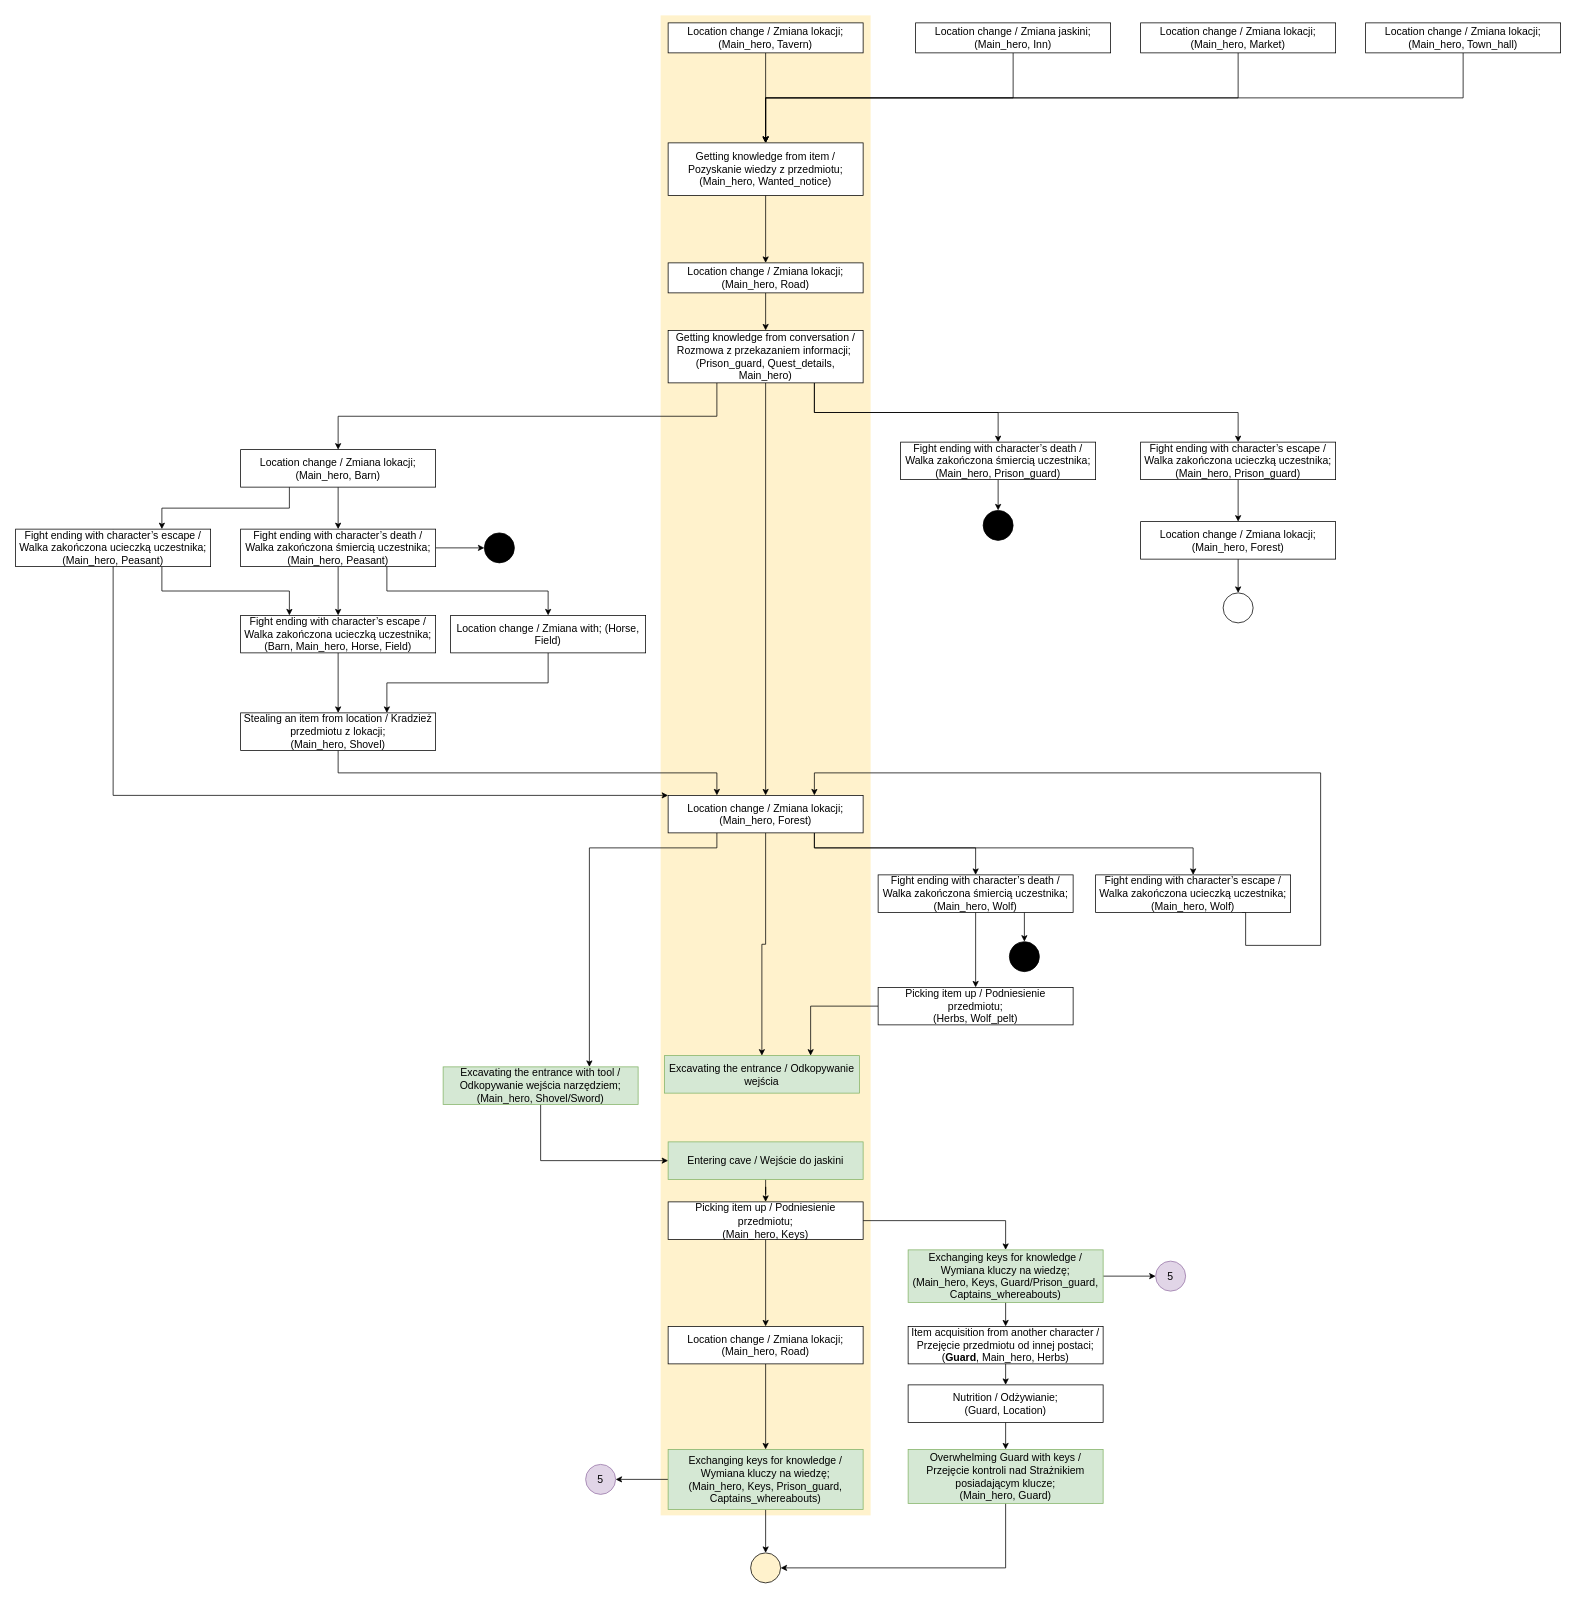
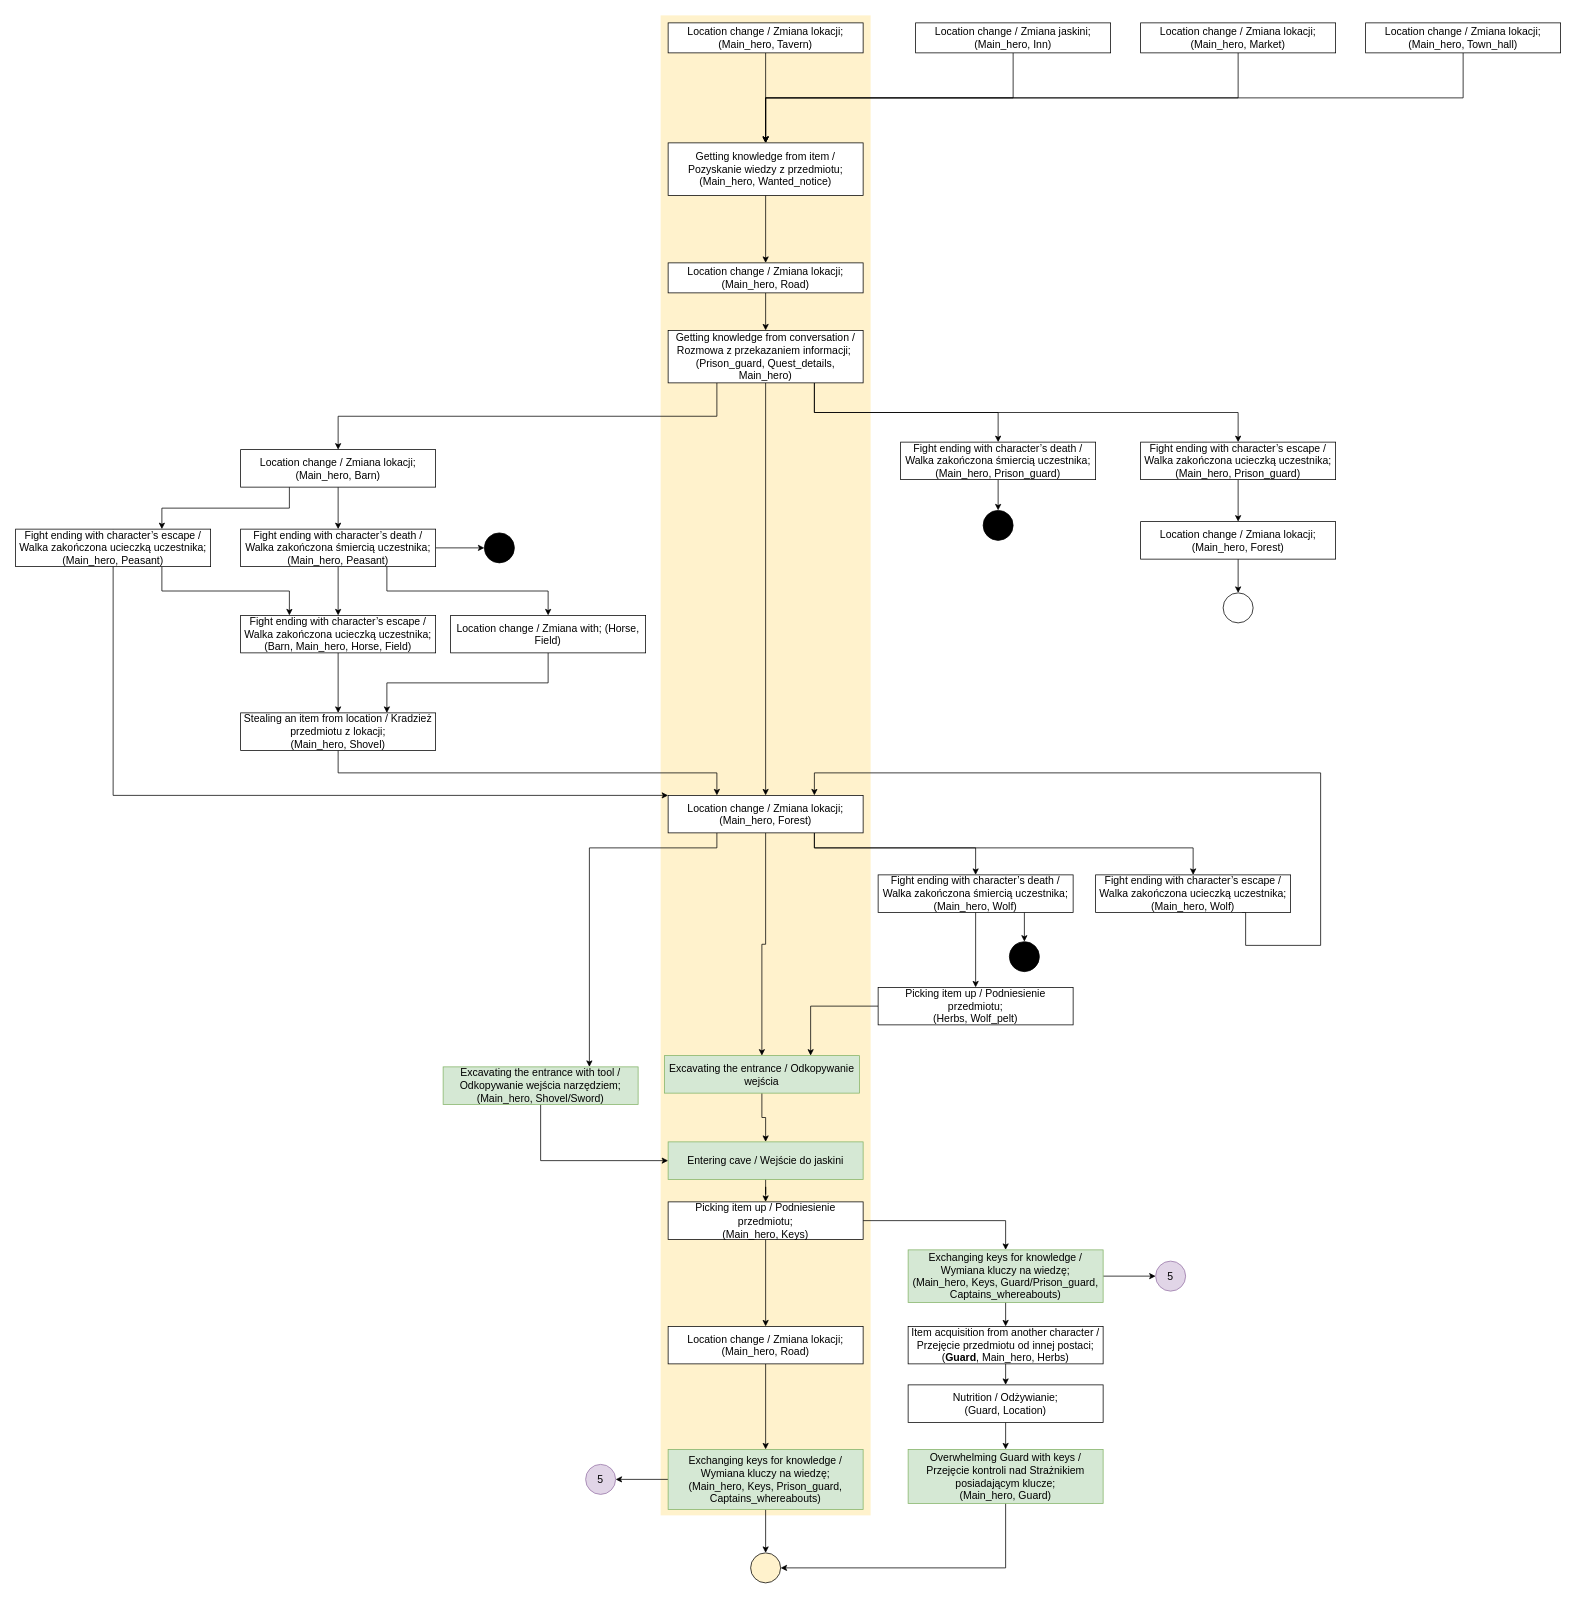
edge "Excavating the entrance / Odkopywanie wejścia" -> "Entering cave / Wejście do jaskini": added
